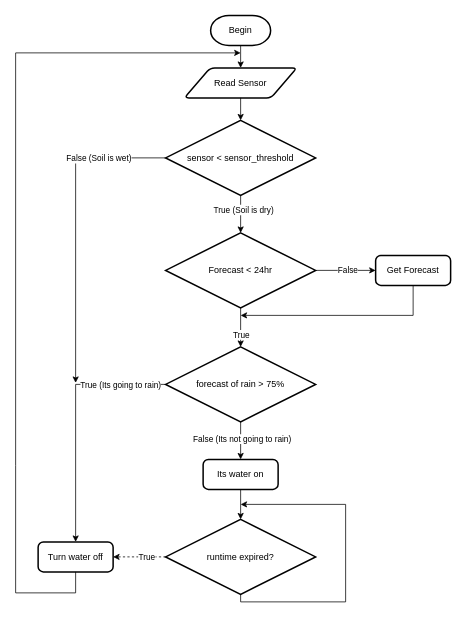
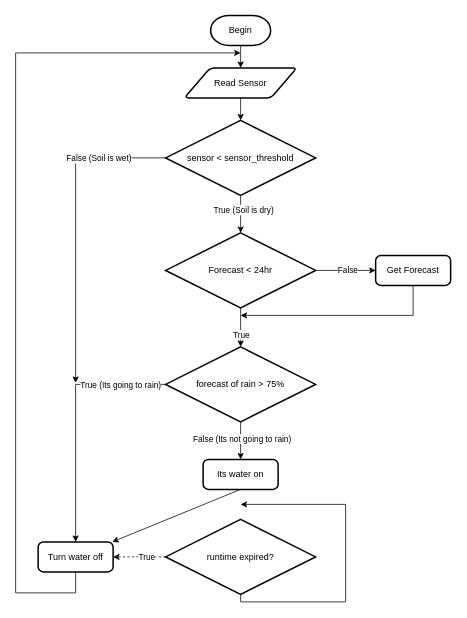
edge "Its water on" -> "runtime expired?": now "Its water on" -> "Turn water off"
